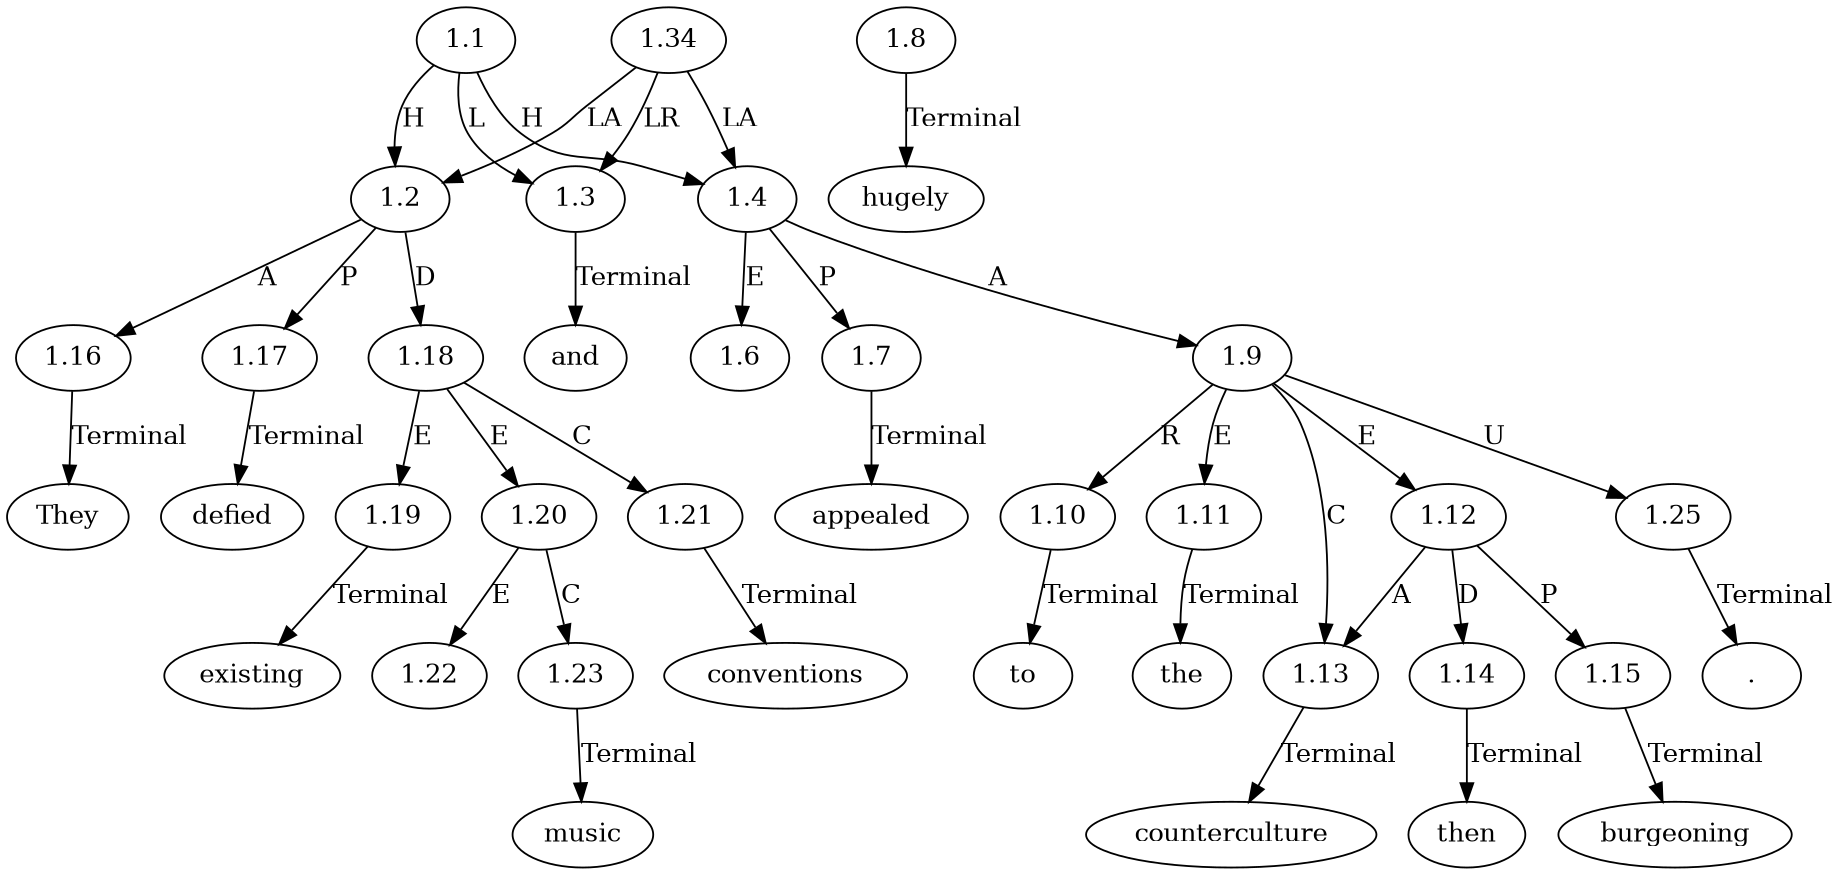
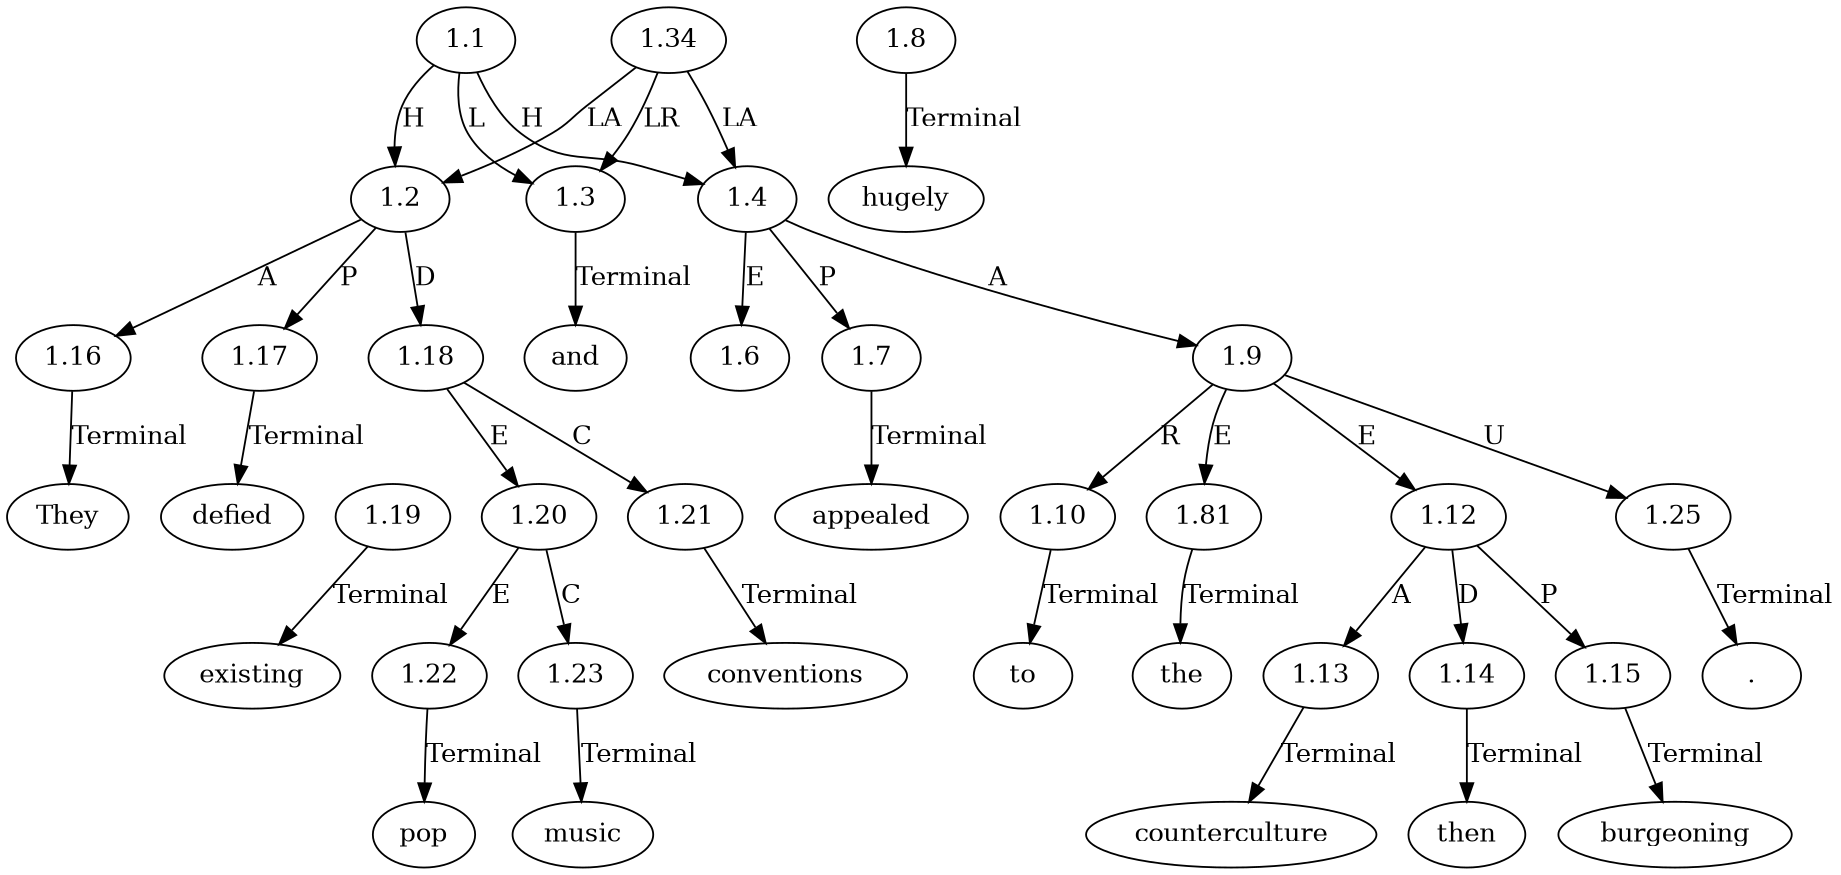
edge "1.18" -> "1.19": removed, label "E"
edge "1.9" -> "1.13": removed, label "C"
node "1.11": label "1.11" -> "1.81"
node "pop": added
